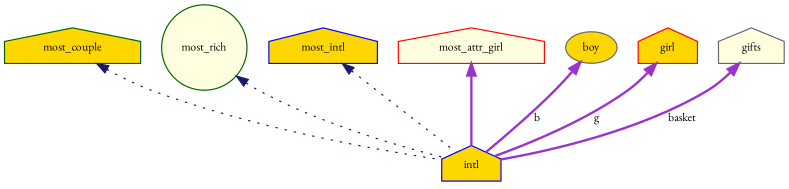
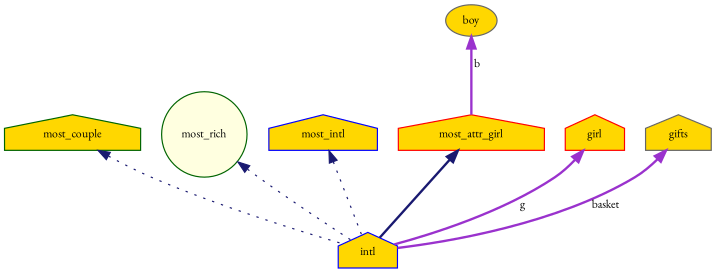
node "most_attr_girl": fillcolor lightyellow -> gold
node "gifts": fillcolor lightyellow -> gold
edge "intl" -> "most_attr_girl": color darkorchid3 -> midnightblue
edge "intl" -> "boy": now "most_attr_girl" -> "boy"
